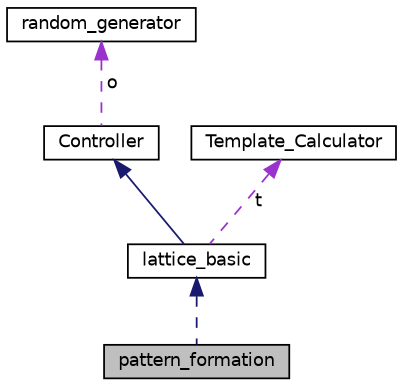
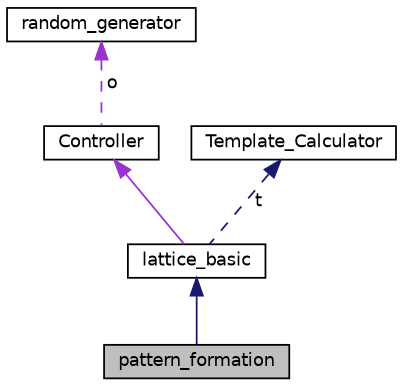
edge "lattice_basic" -> "Controller": color midnightblue -> darkorchid3
edge "lattice_basic" -> "Template_Calculator": color darkorchid3 -> midnightblue
edge "pattern_formation" -> "lattice_basic": style dashed -> solid
